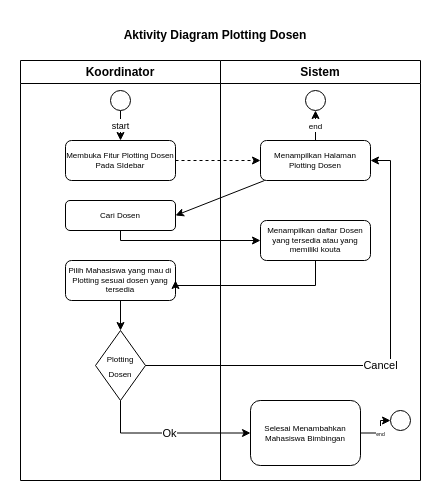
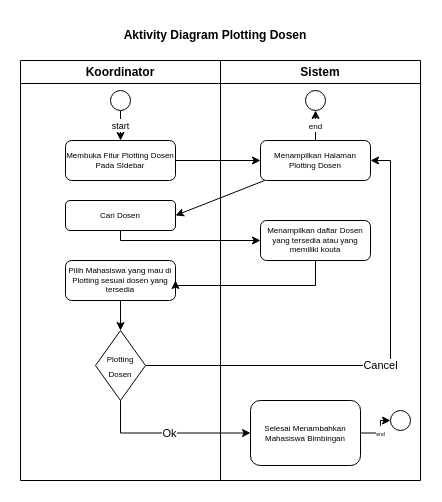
edge "Membuka Fitur Plotting Dosen Pada SIdebar" -> "Menampilkan Halaman Plotting Dosen": style dashed -> solid
